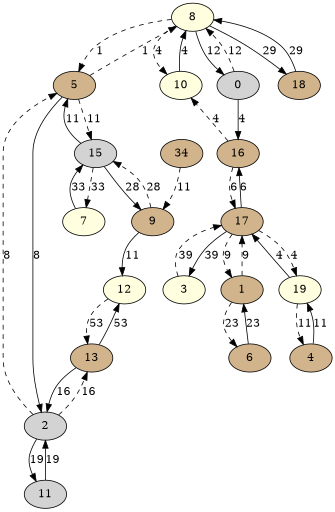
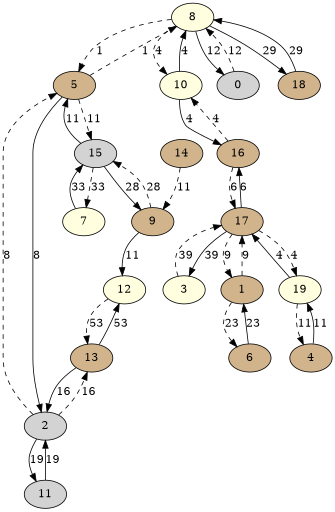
edge "0" -> "16": now "10" -> "16"
node "34": label "34" -> "14"
